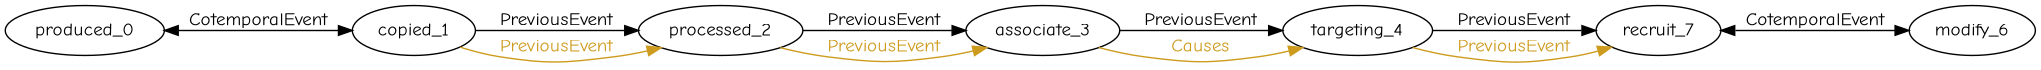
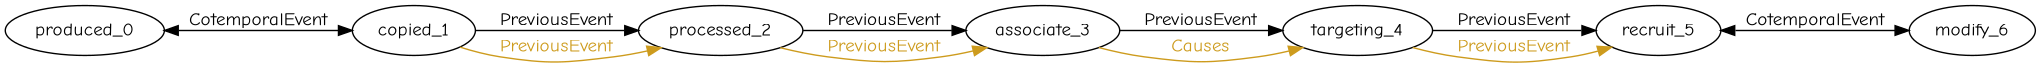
node "recruit_7": label "recruit_7" -> "recruit_5"
